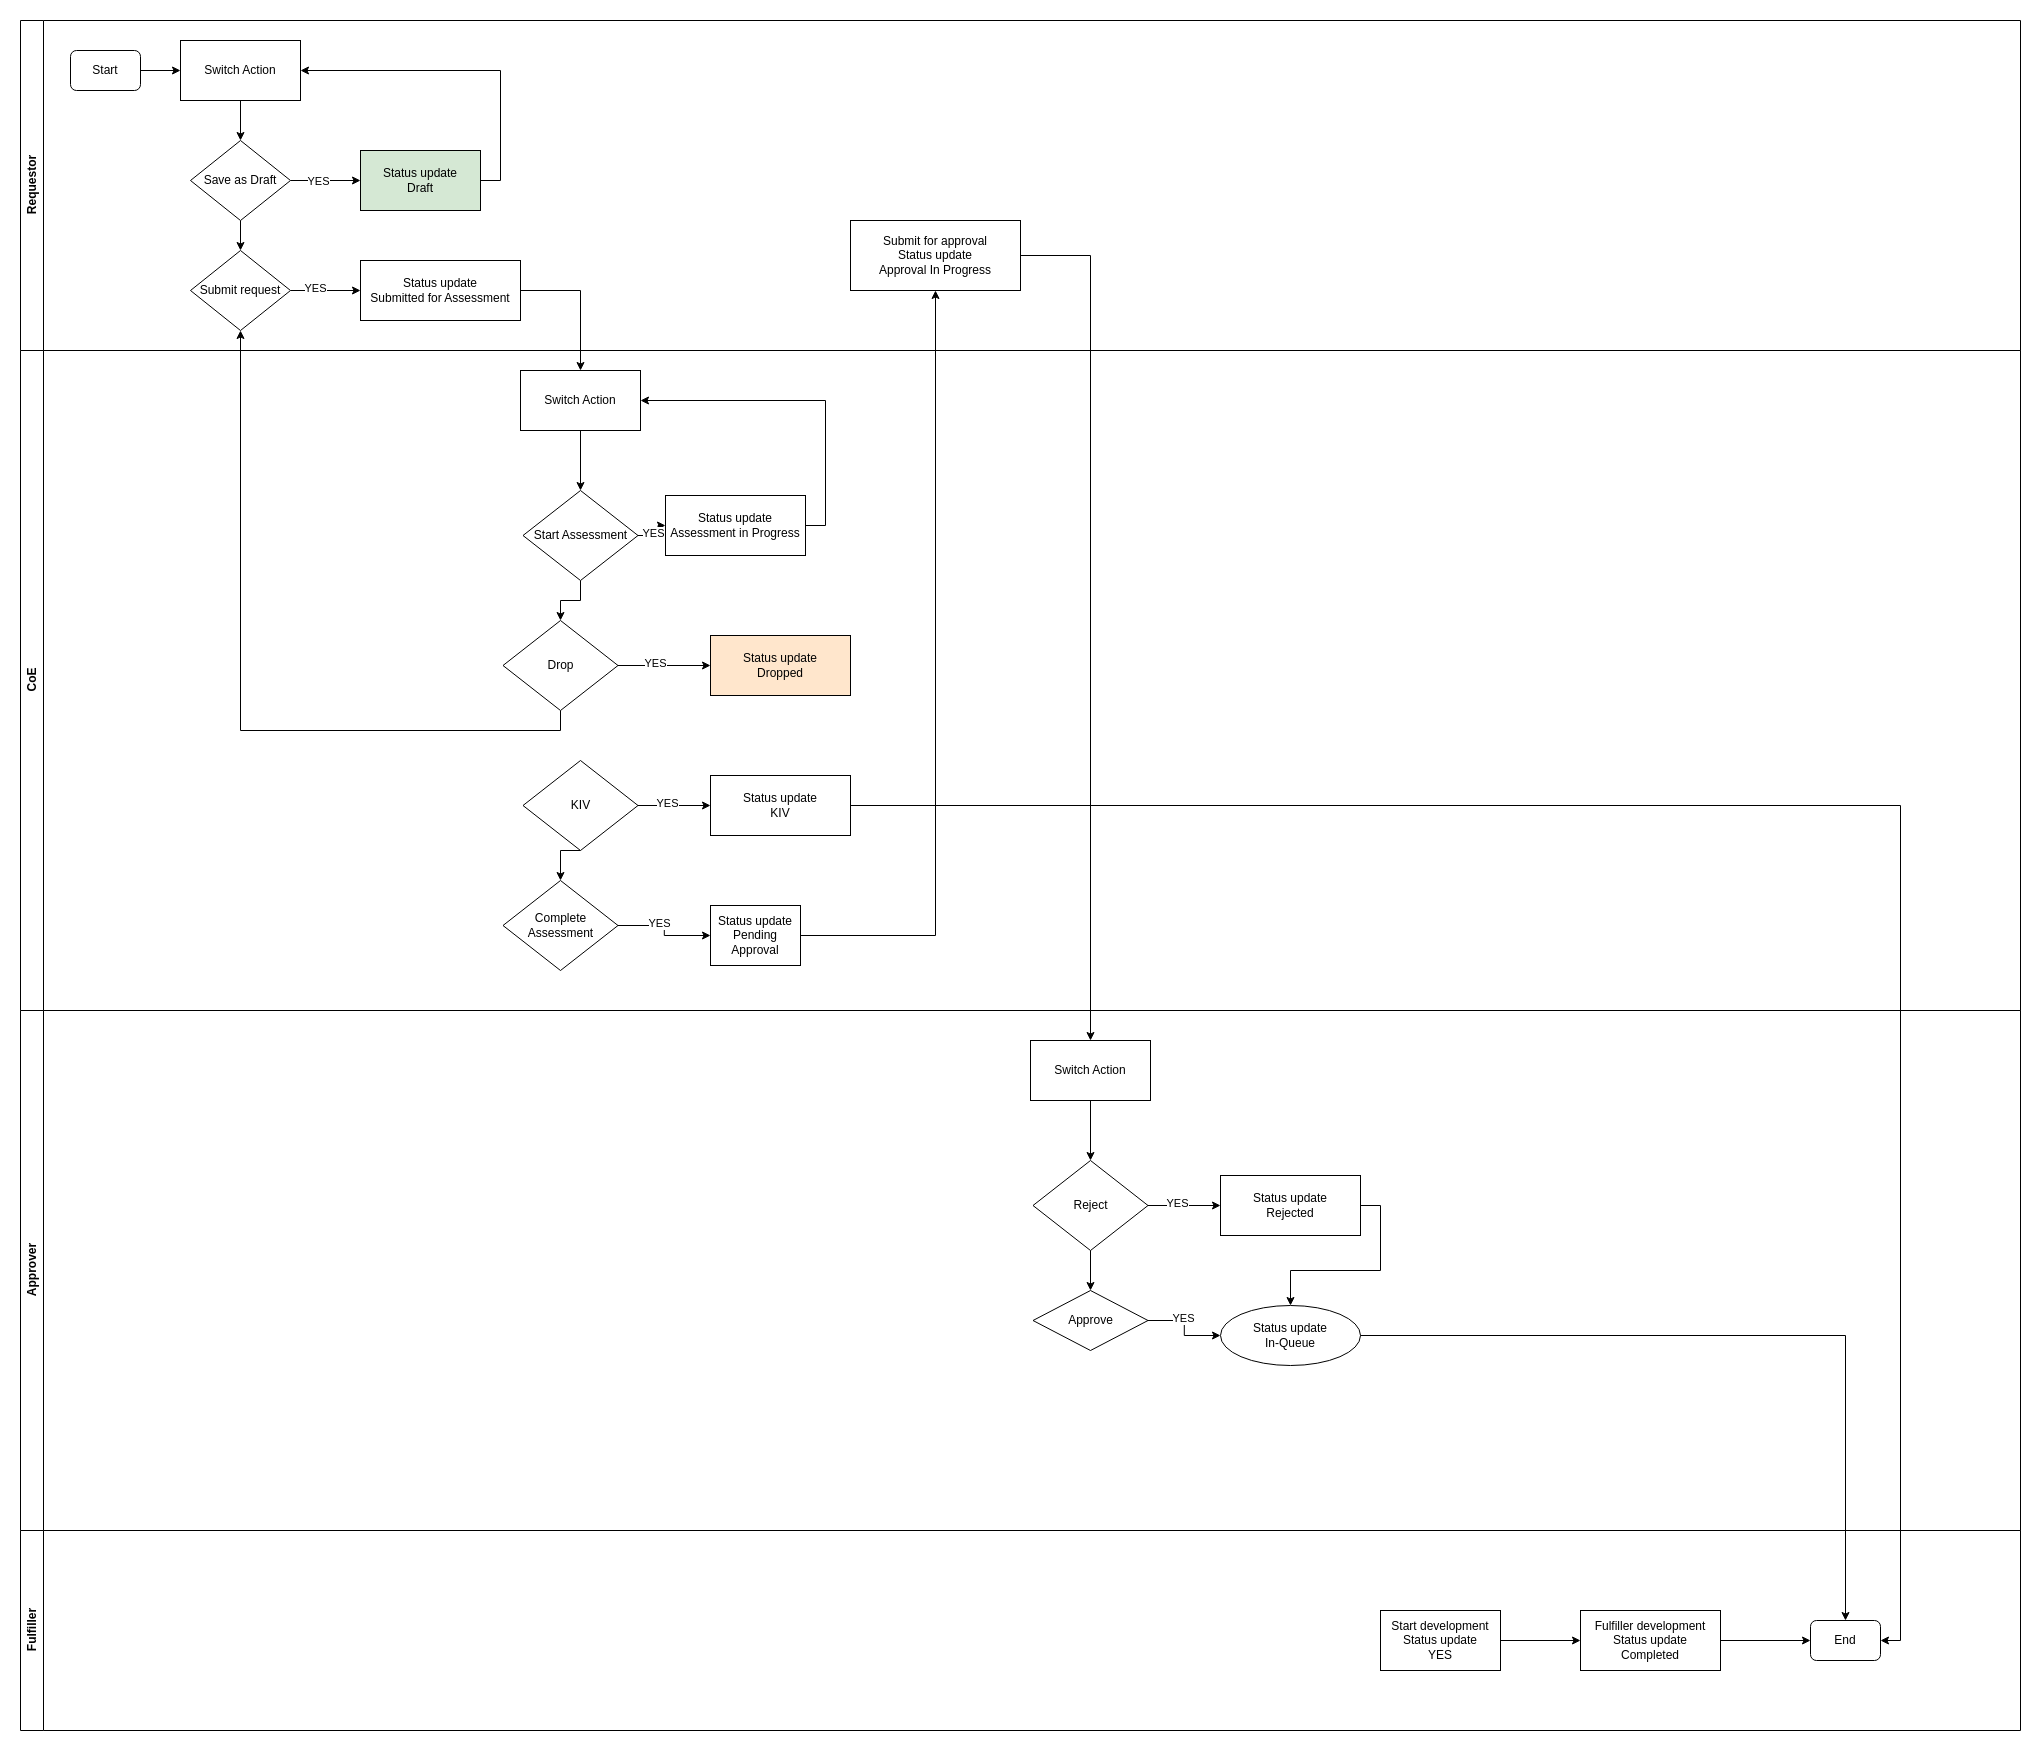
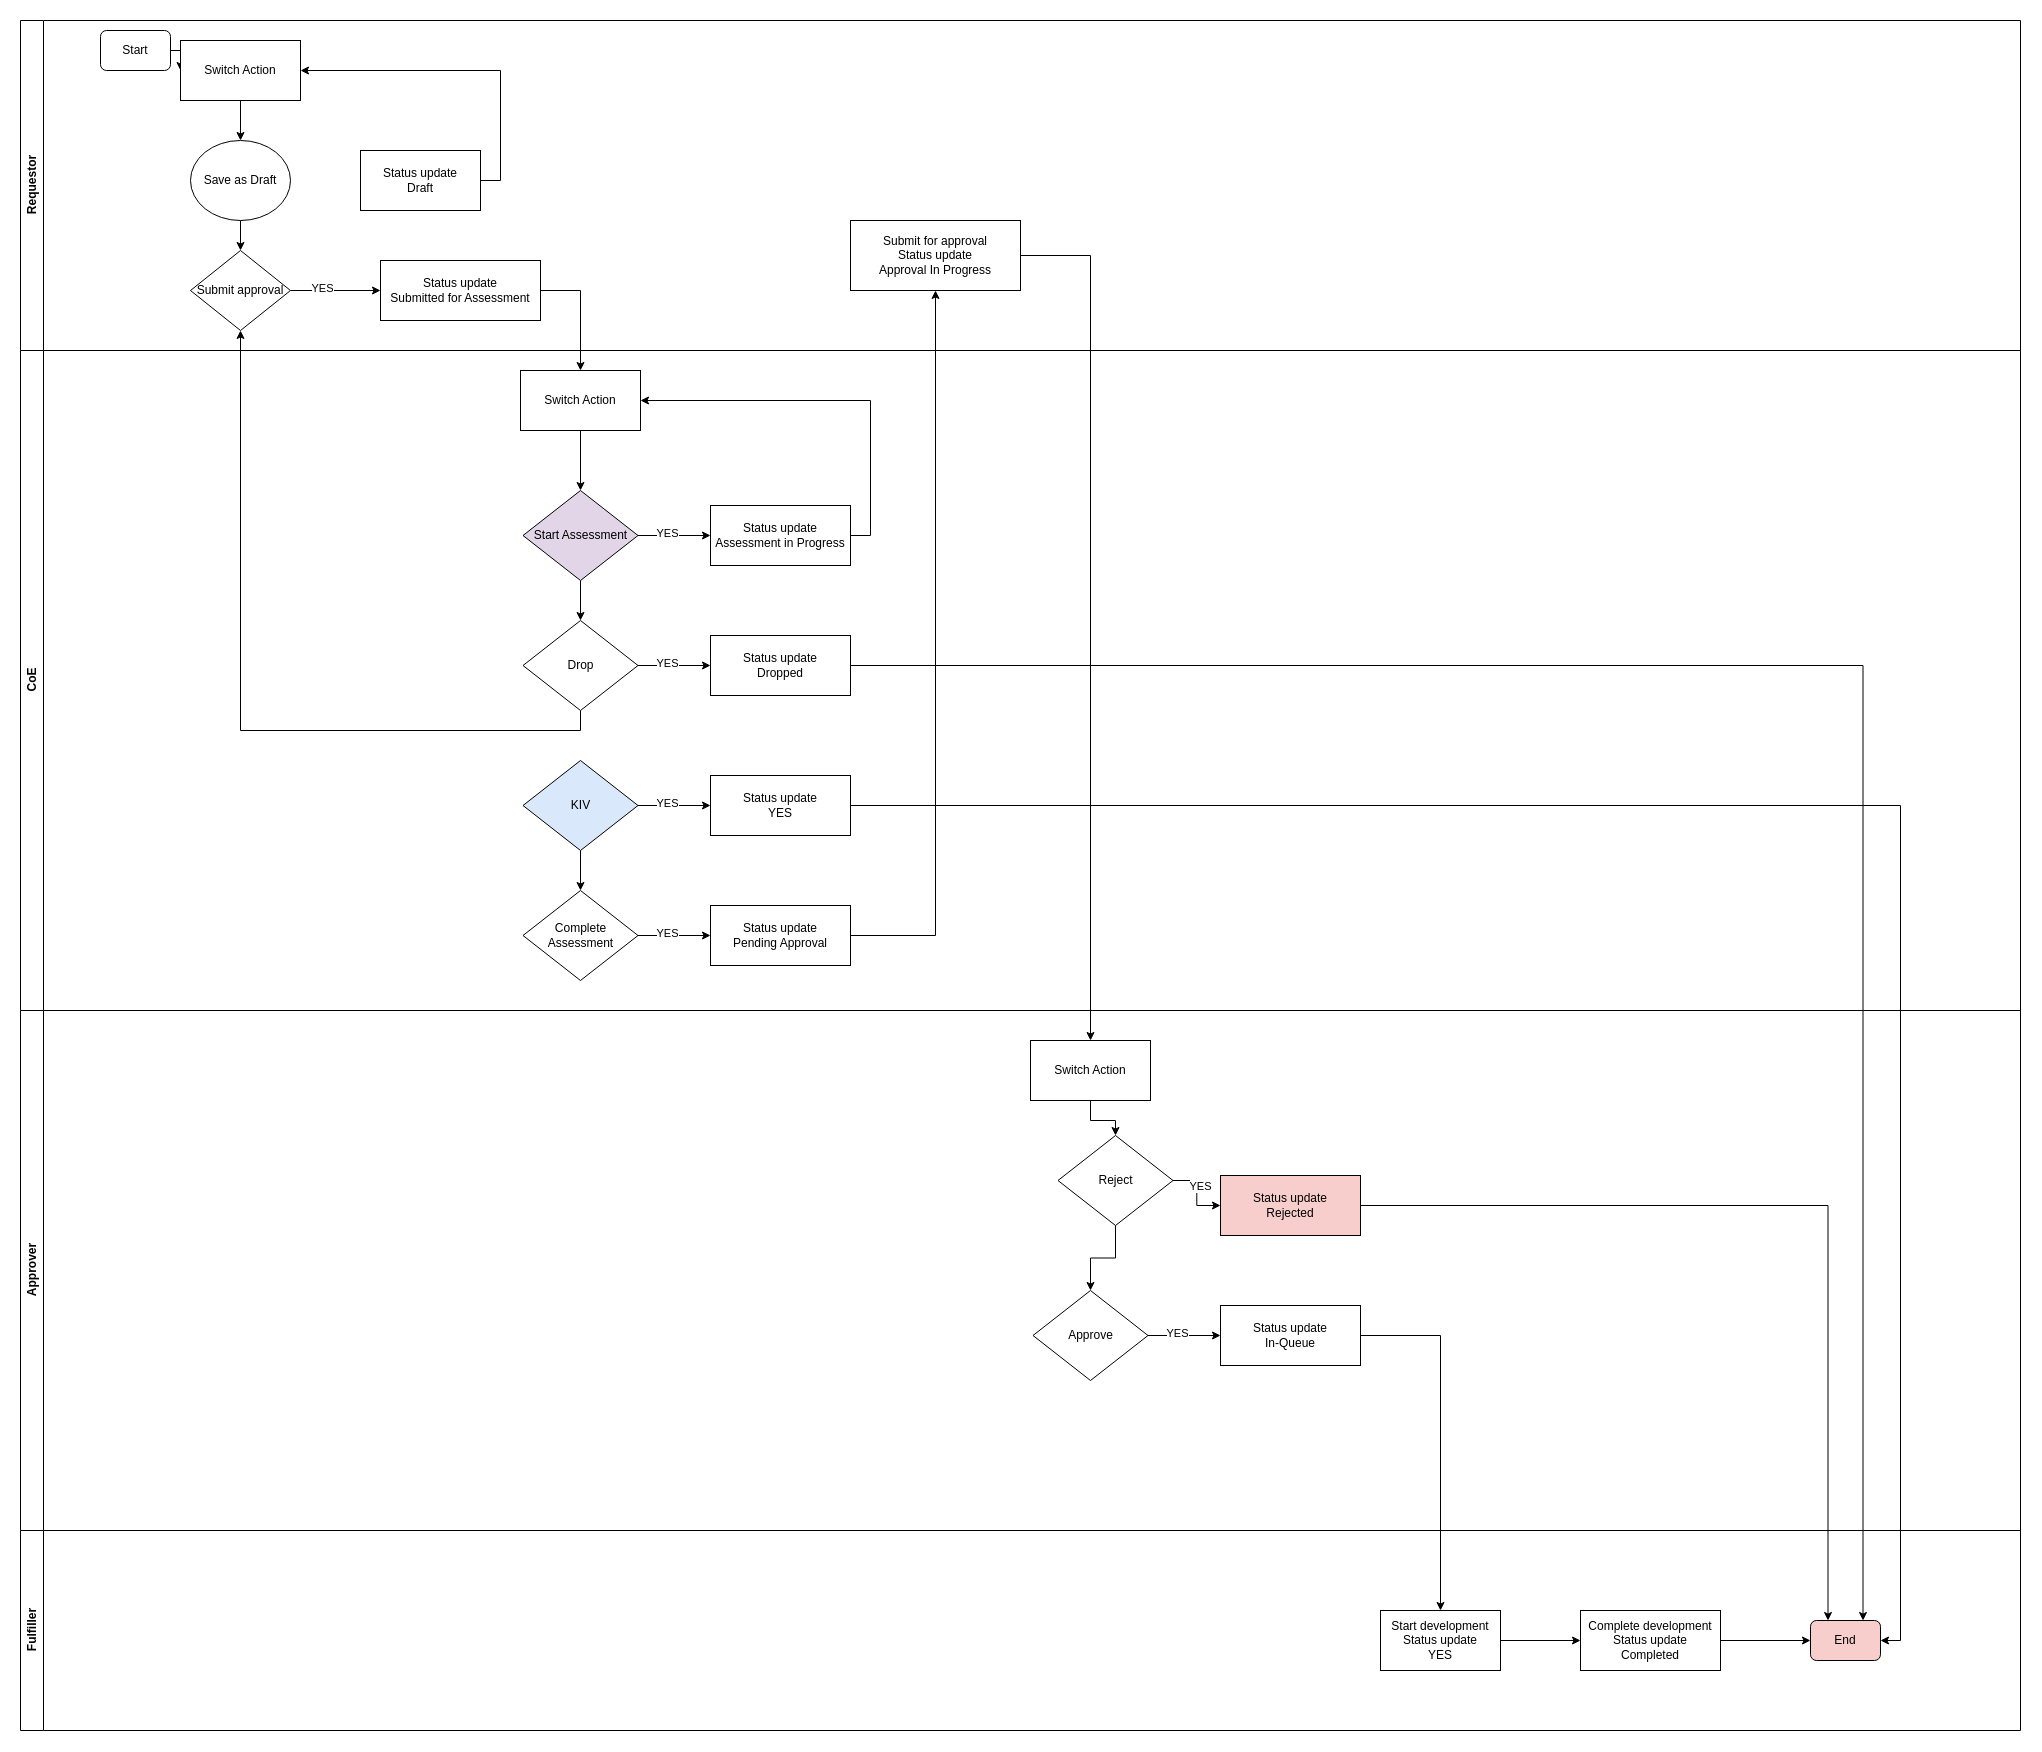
node "Start": moved (106, 71) -> (136, 51)
node "Save as Draft": shape diamond -> ellipse
edge "Save as Draft" -> "Status update Draft": removed, label "YES"
node "Status update Draft": fillcolor #d5e8d4 -> #ffffff
node "Submit request": label "Submit request" -> "Submit approval"
node "Status update Submitted for Assessment": moved (441, 291) -> (461, 291)
node "Status update Assessment in Progress": moved (736, 526) -> (781, 536)
node "Start Assessment": fillcolor #ffffff -> #e1d5e7
node "Drop": moved (561, 666) -> (581, 666)
node "Status update Dropped": fillcolor #ffe6cc -> #ffffff
edge "Status update Dropped" -> "End": added
node "KIV": fillcolor #ffffff -> #dae8fc
node "Status update KIV": label "Status update KIV" -> "Status update YES"
node "Complete Assessment": moved (561, 926) -> (581, 936)
node "Status update Pending Approval": size 90x60 -> 140x60
node "Reject": moved (1091, 1206) -> (1116, 1181)
node "Status update Rejected": fillcolor #ffffff -> #f8cecc
edge "Status update Rejected" -> "Status update In-Queue": now "Status update Rejected" -> "End"
node "Approve": size 115x60 -> 115x90
node "Status update In-Queue": shape ellipse -> rectangle
edge "Status update In-Queue" -> "End": now "Status update In-Queue" -> "Start development Status update YES"
node "Fulfiller development Status update Completed": label "Fulfiller development Status update Completed" -> "Complete development Status update Completed"
node "End": fillcolor #ffffff -> #f8cecc
